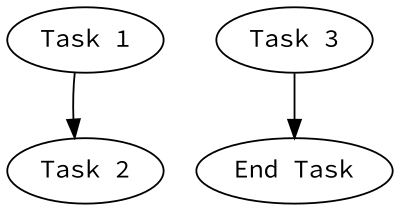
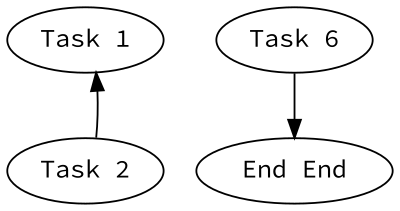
node "Task 3": label "Task 3" -> "Task 6"
edge "Task 1" -> "Task 2": reversed
node "End Task": label "End Task" -> "End End"
